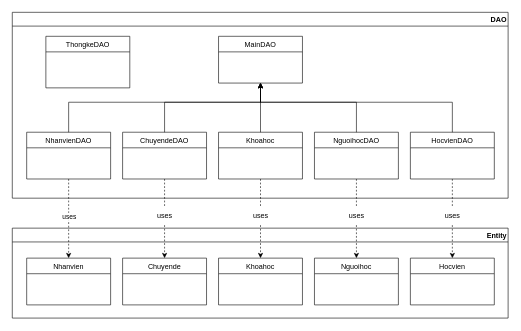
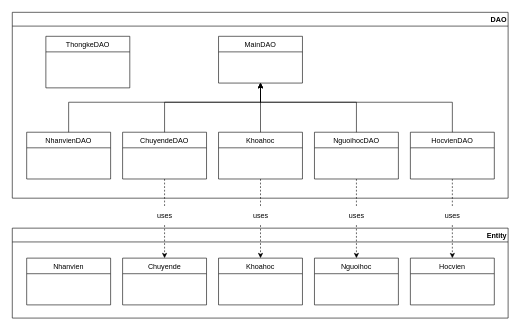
edge "NhanvienDAO" -> "Nhanvien": removed, label "uses"
